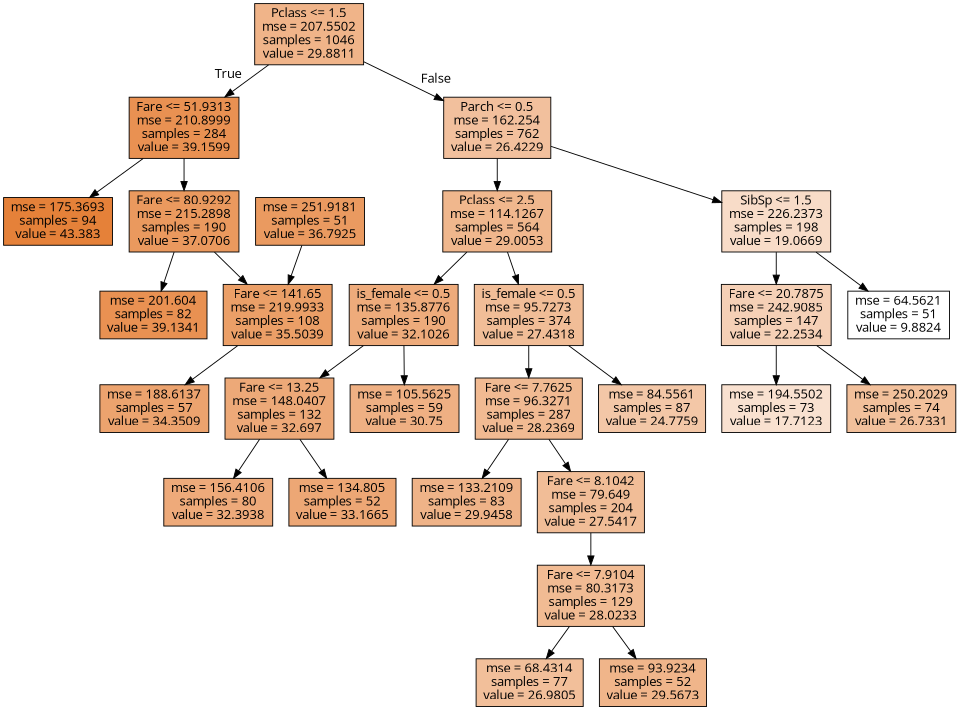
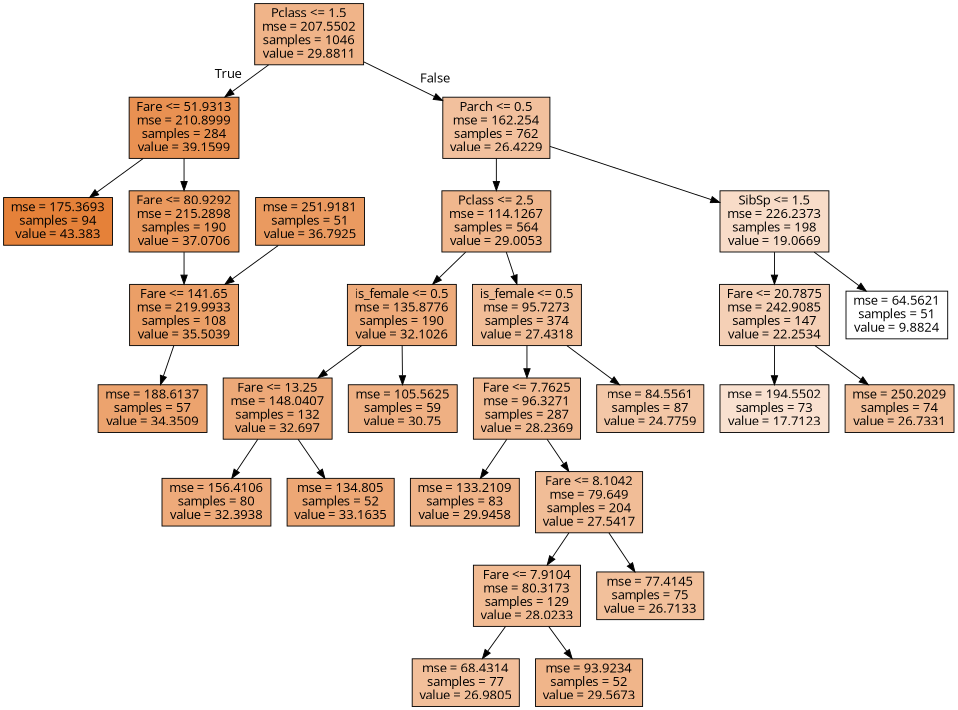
node "mse = 201.604 samples = 82 value = 39.1341": removed
node "mse = 134.805 samples = 52 value = 33.1665": label "mse = 134.805 samples = 52 value = 33.1665" -> "mse = 134.805 samples = 52 value = 33.1635"
node "mse = 77.4145 samples = 75 value = 26.7133": added
